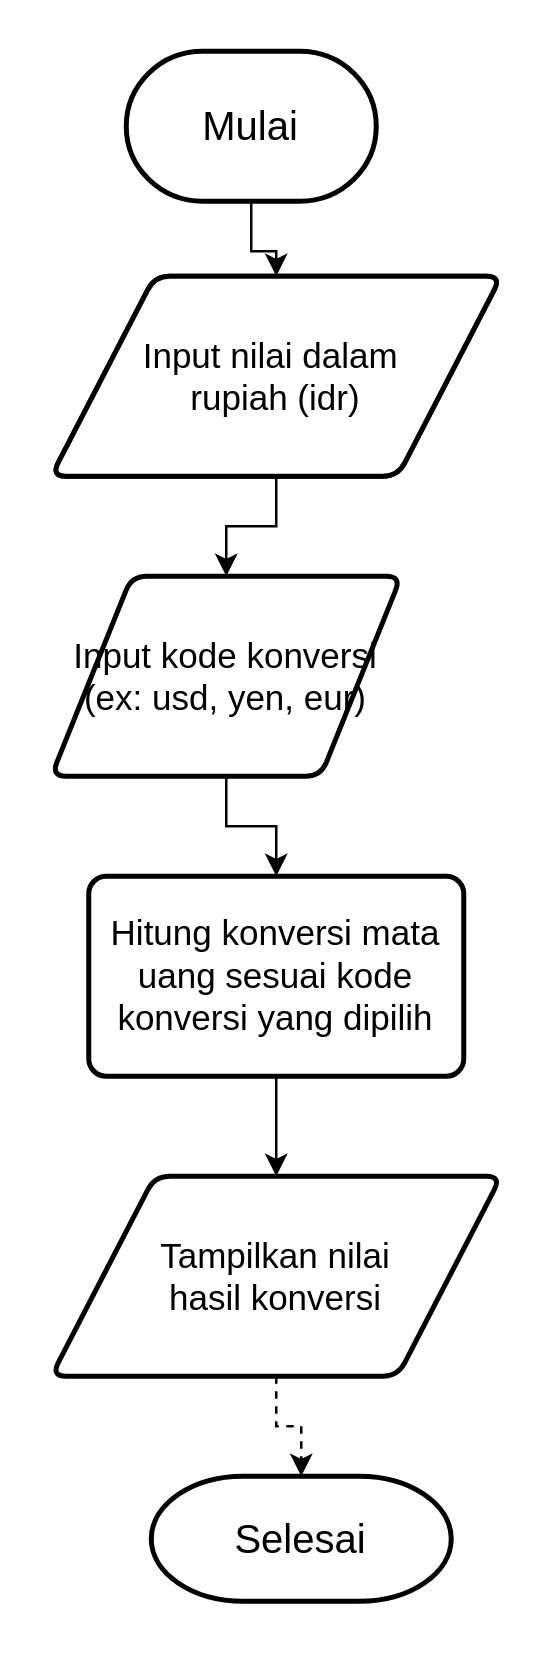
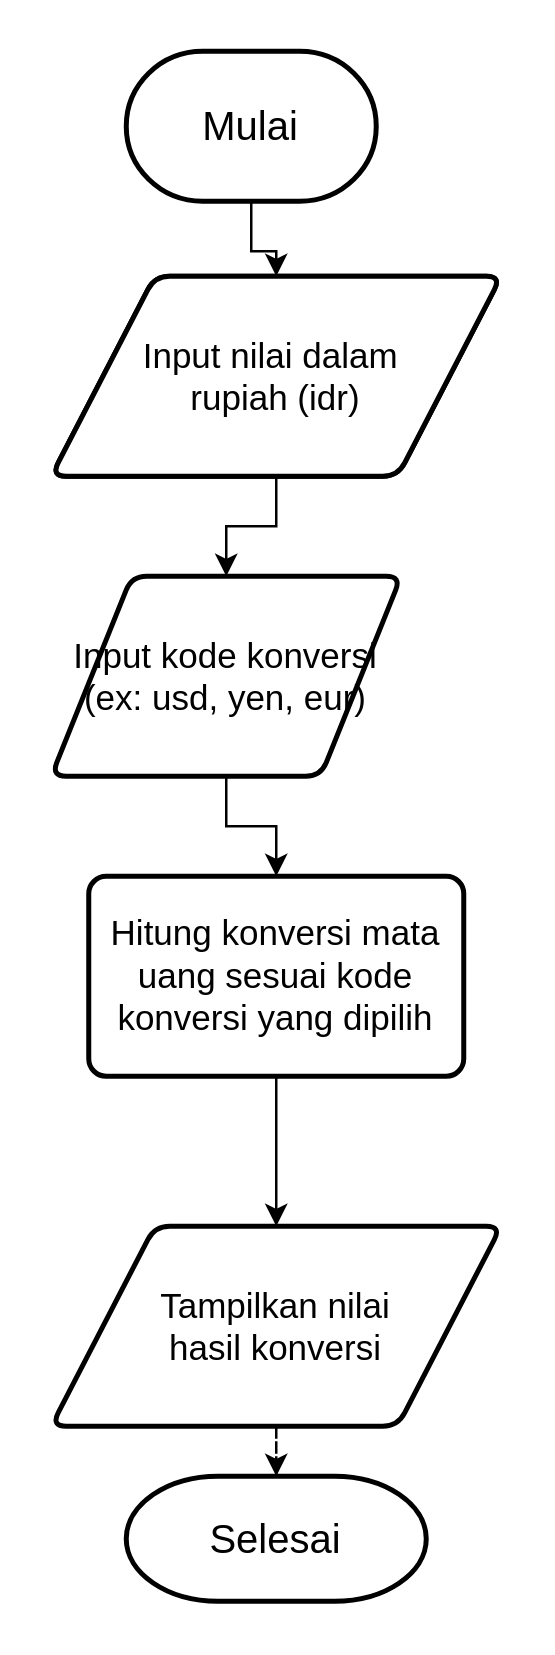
node "Tampilkan nilai hasil konversi": moved (276, 1276) -> (276, 1326)
node "Selesai": moved (301, 1539) -> (276, 1539)
